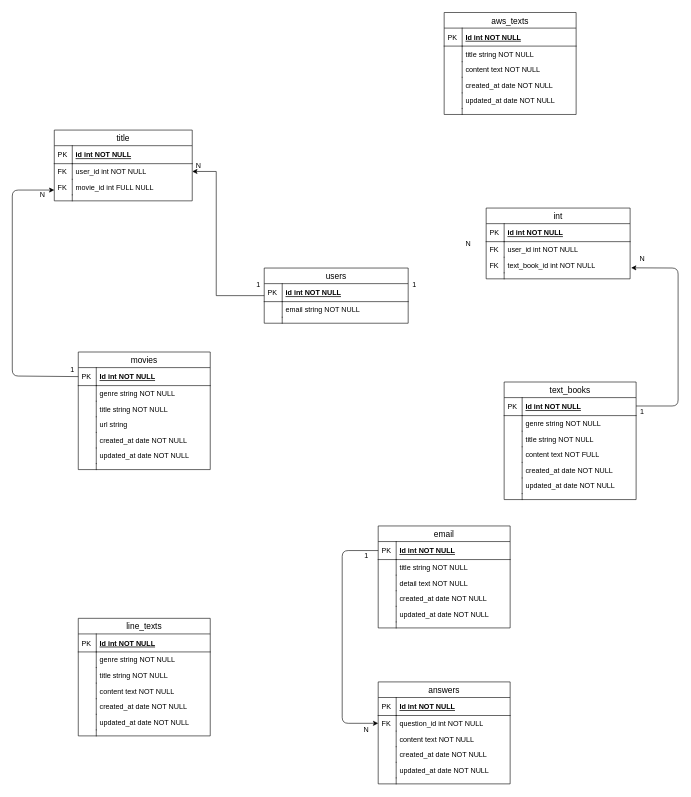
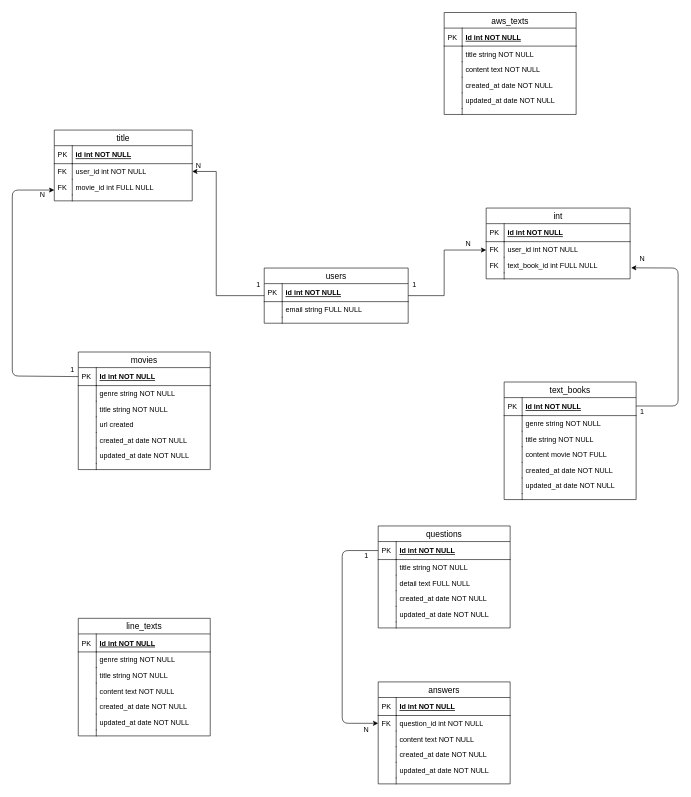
node "text_book_id int NOT NULL": label "text_book_id int NOT NULL" -> "text_book_id int FULL NULL"
edge "users" -> "int": added
node "email string NOT NULL": label "email string NOT NULL" -> "email string FULL NULL"
node "url string": label "url string" -> "url created"
node "content text NOT FULL": label "content text NOT FULL" -> "content movie NOT FULL"
node "email": label "email" -> "questions"
node "detail text NOT NULL": label "detail text NOT NULL" -> "detail text FULL NULL"
